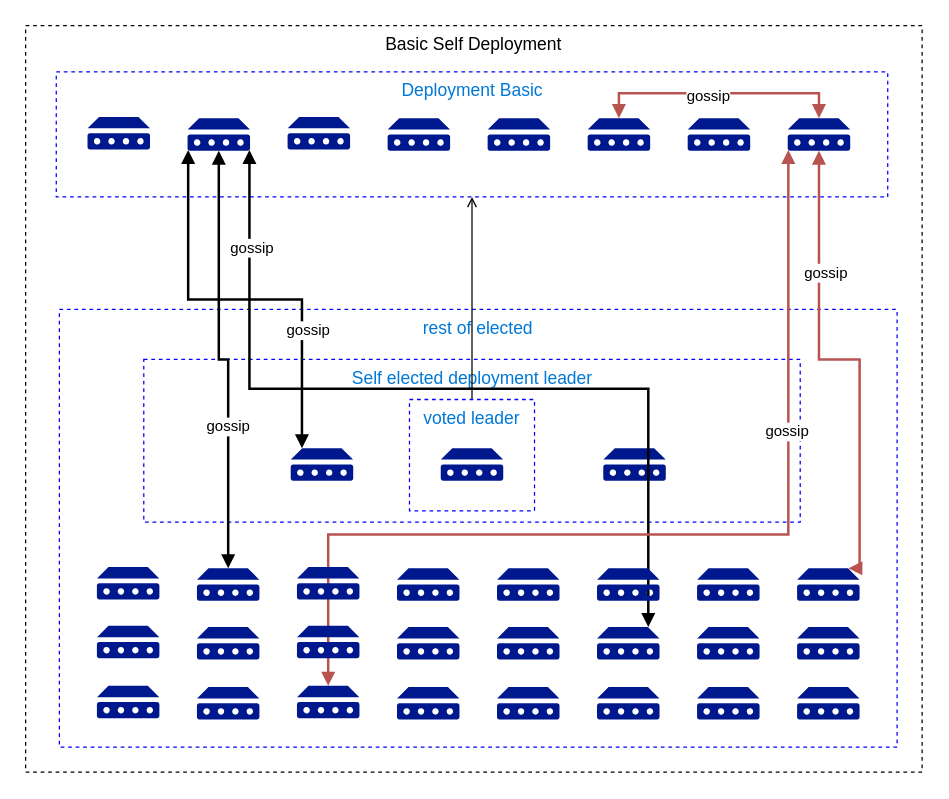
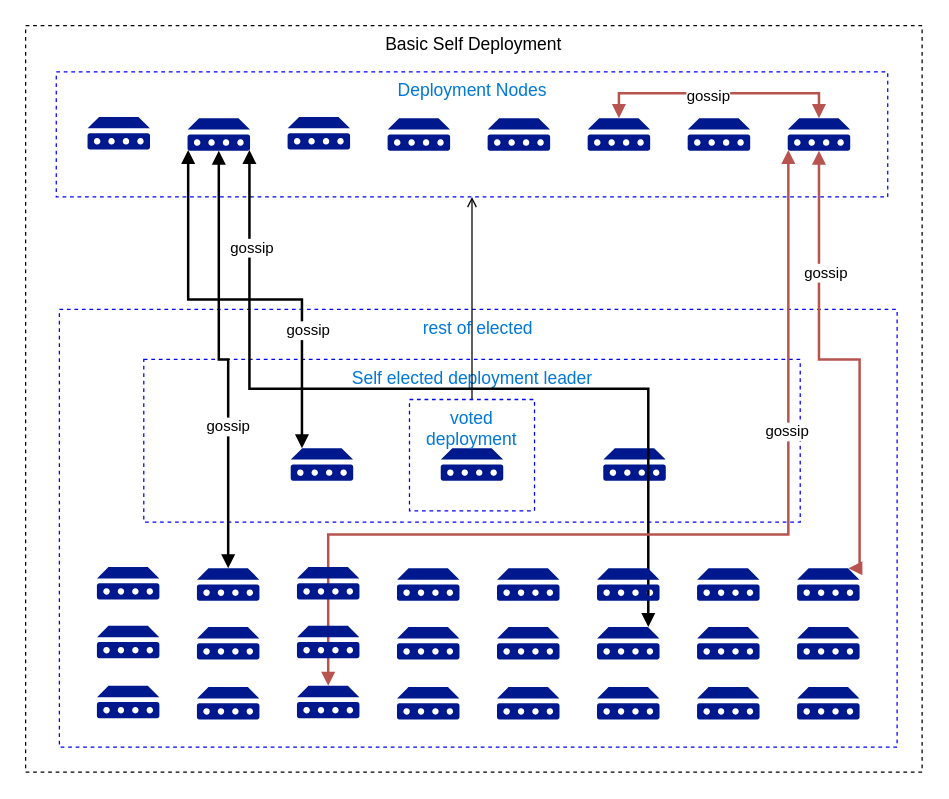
node "Deployment Basic": label "Deployment Basic" -> "Deployment Nodes"
node "voted leader": label "voted leader" -> "voted deployment"
